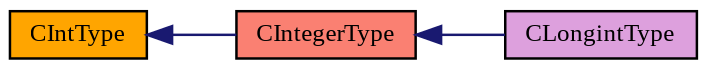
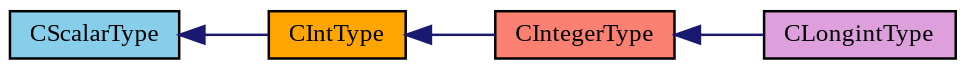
node "CScalarType": added
